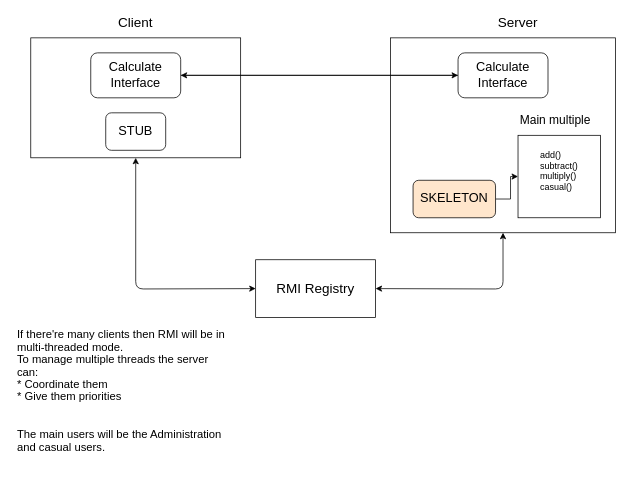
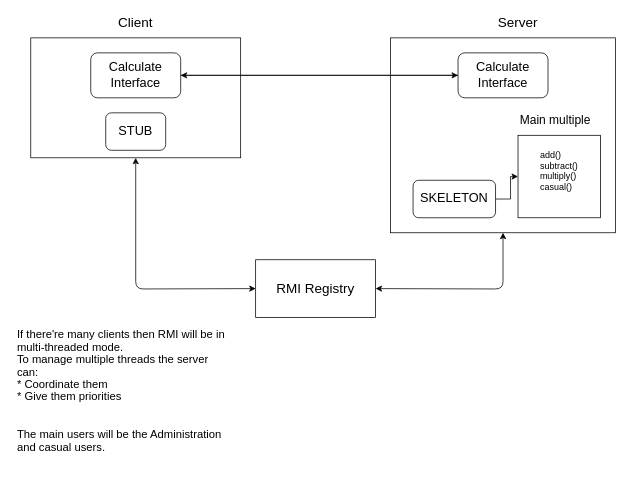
node "SKELETON": fillcolor #ffe6cc -> #ffffff
